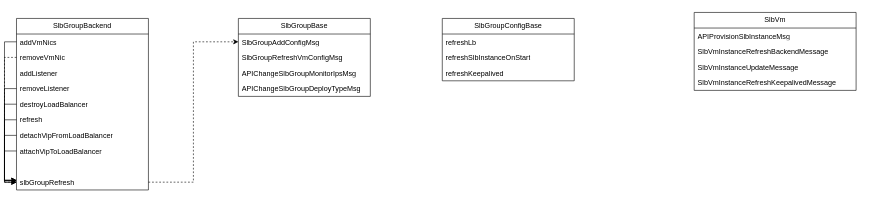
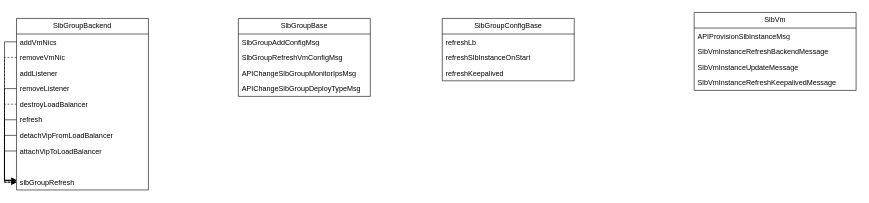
edge "destroyLoadBalancer" -> "slbGroupRefresh": style solid -> dashed
edge "slbGroupRefresh" -> "SlbGroupAddConfigMsg": removed
